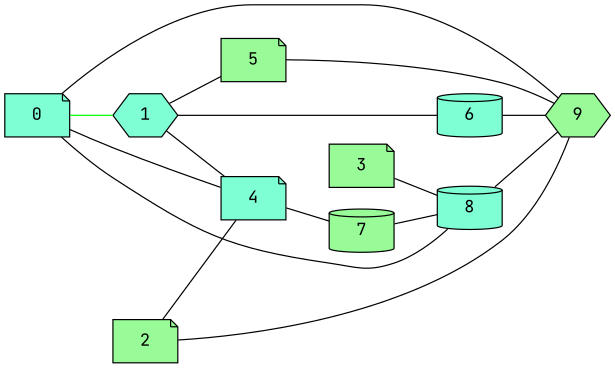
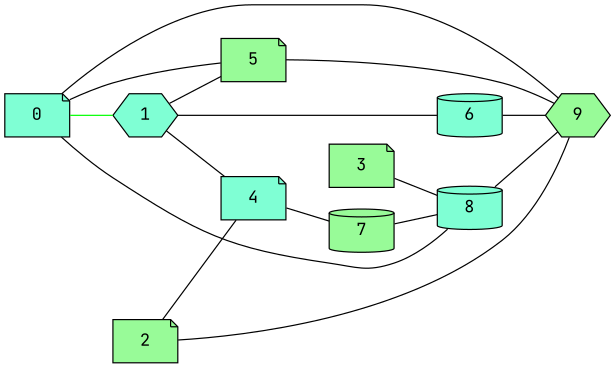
edge "0" -- "4": now "0" -- "5"
